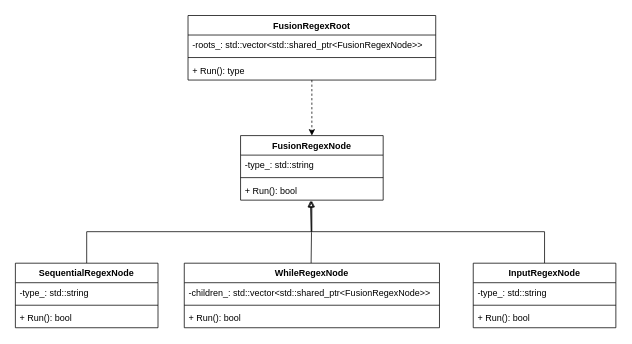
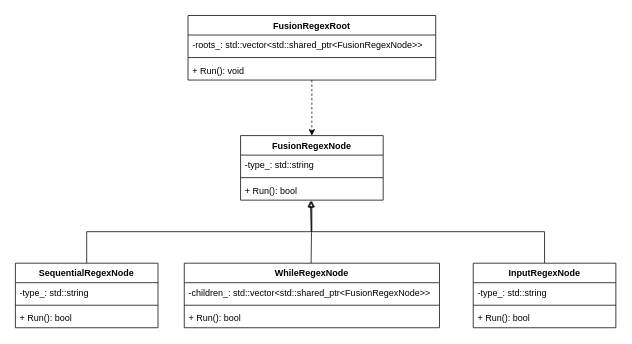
node "+ Run(): type": label "+ Run(): type" -> "+ Run(): void"
